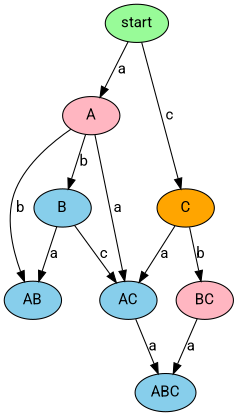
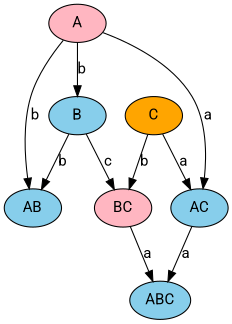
node "start": removed
edge "B" -> "AC": now "B" -> "BC"
edge "B" -> "AB": label "a" -> "b"
